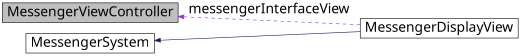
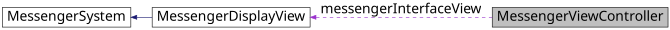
edge "MessengerDisplayView" -> "MessengerViewController": reversed
